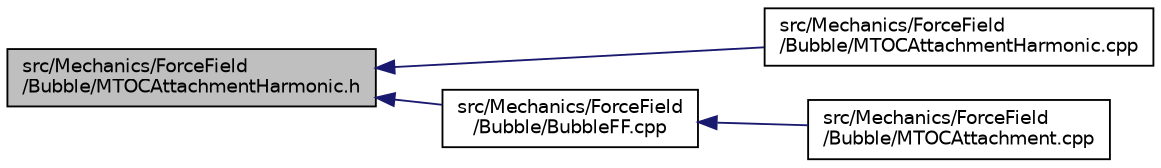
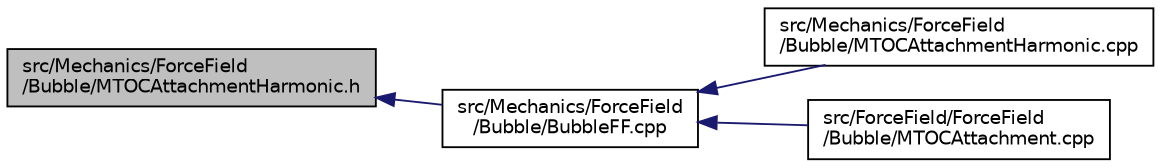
edge "src/Mechanics/ForceField /Bubble/MTOCAttachmentHarmonic.cpp" -> "src/Mechanics/ForceField /Bubble/MTOCAttachmentHarmonic.h": now "src/Mechanics/ForceField /Bubble/MTOCAttachmentHarmonic.cpp" -> "src/Mechanics/ForceField /Bubble/BubbleFF.cpp"
node "src/Mechanics/ForceField /Bubble/MTOCAttachment.cpp": label "src/Mechanics/ForceField /Bubble/MTOCAttachment.cpp" -> "src/ForceField/ForceField /Bubble/MTOCAttachment.cpp"
